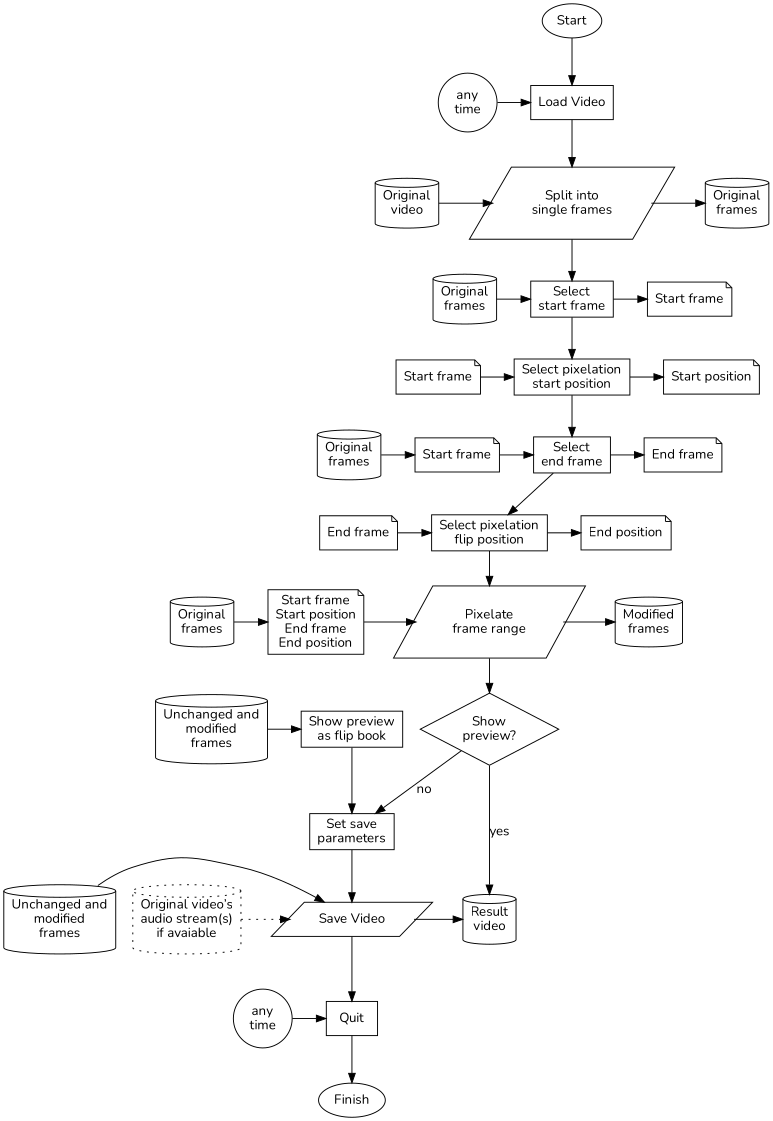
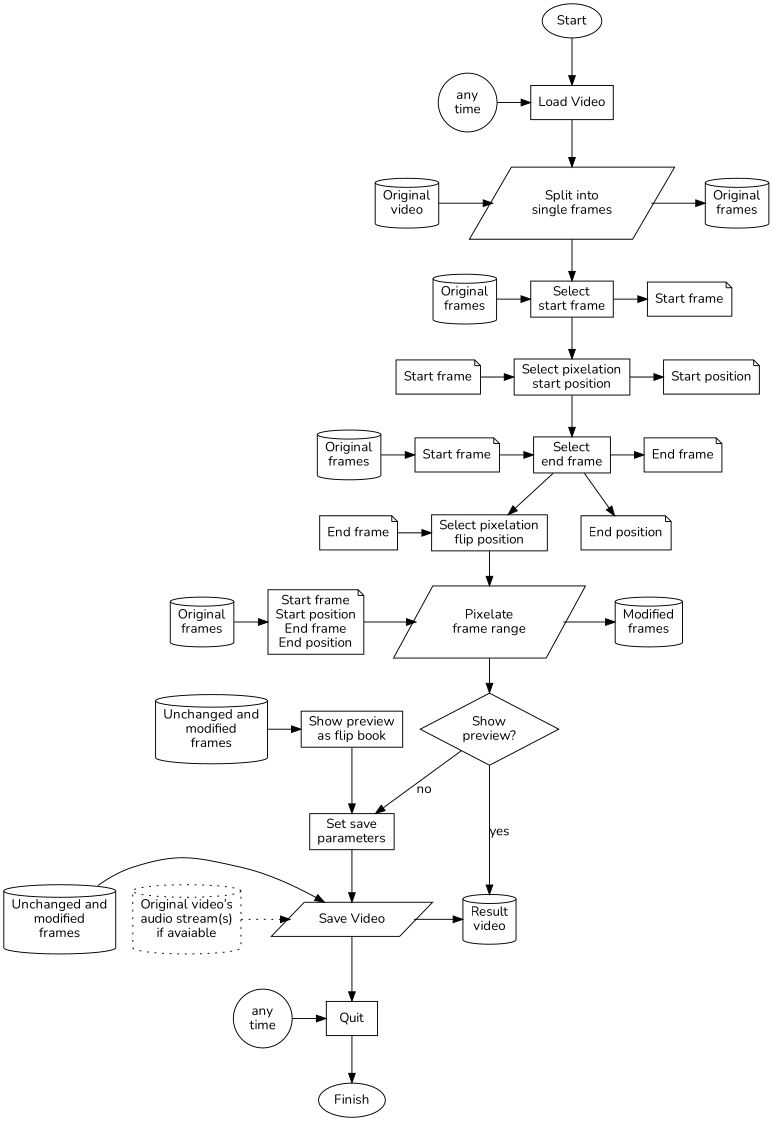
edge "Select pixelation flip position" -> "End position": now "Select end frame" -> "End position"
